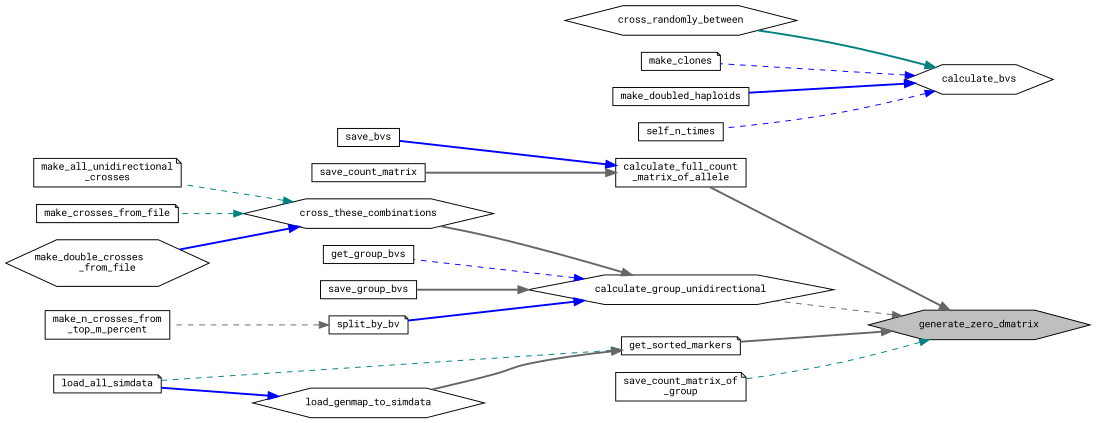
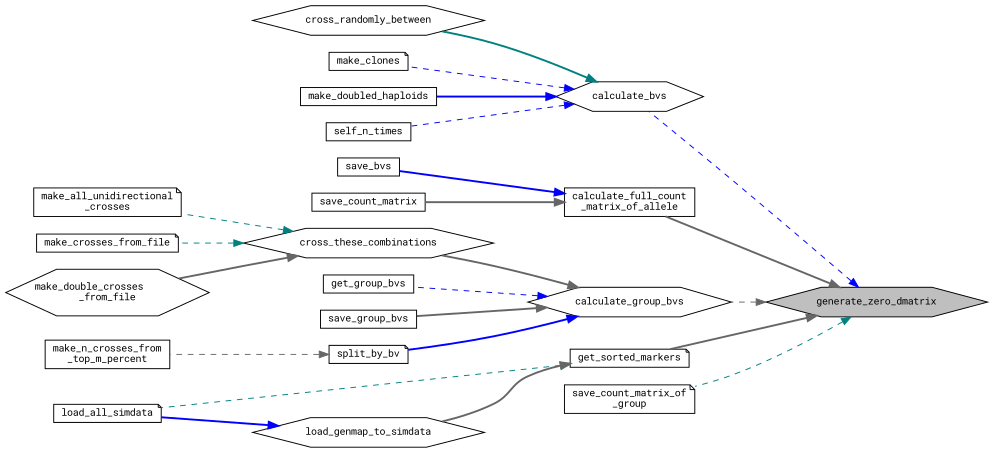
edge "calculate_bvs" -> "generate_zero_dmatrix": added
edge "make_double_crosses _from_file" -> "cross_these_combinations": color blue -> gray40
node "calculate_group_unidirectional": label "calculate_group_unidirectional" -> "calculate_group_bvs"
